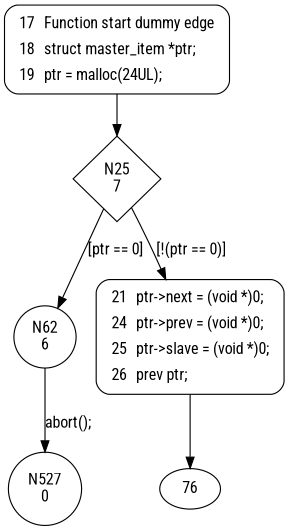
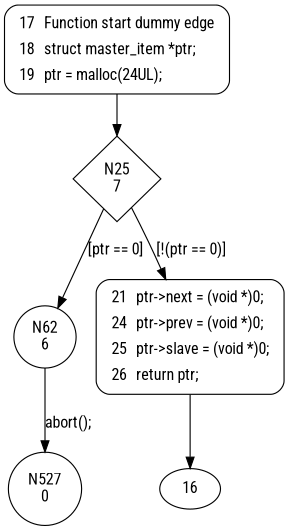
node "21": text "prev ptr;" -> "return ptr;"
node "76": label "76" -> "16"
